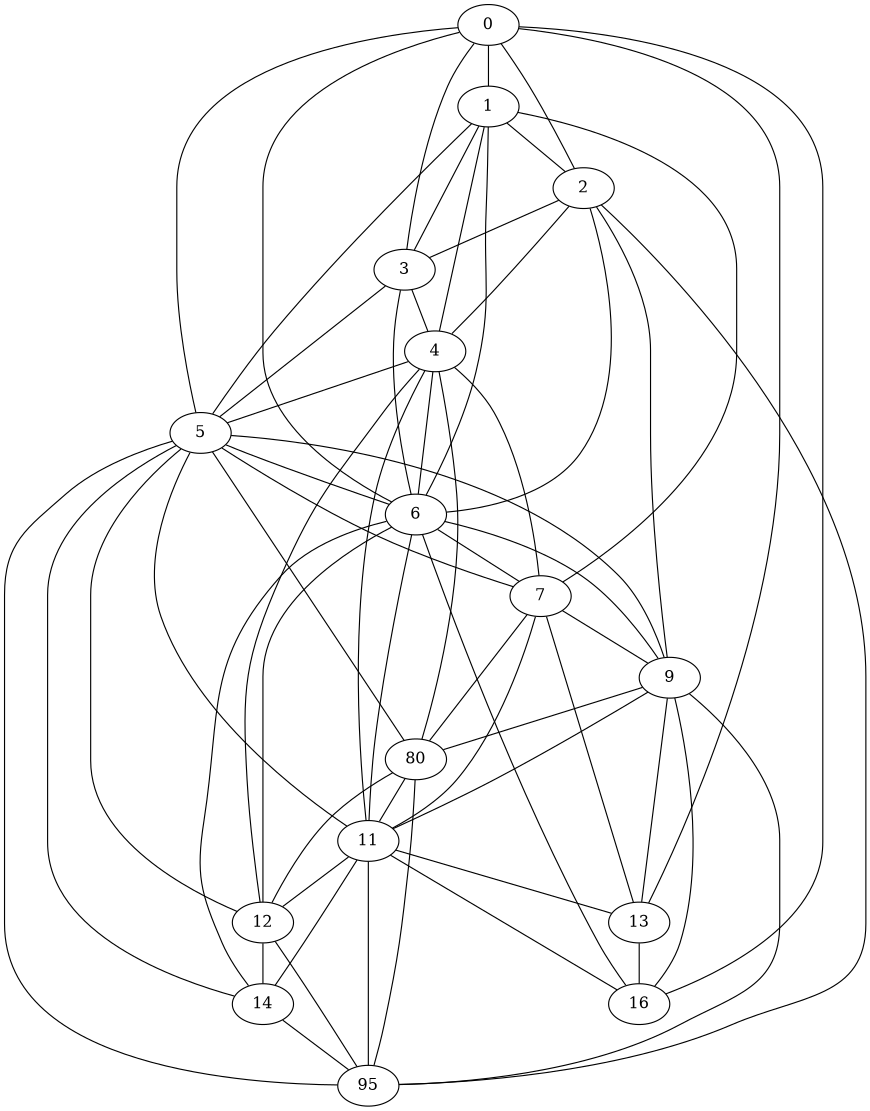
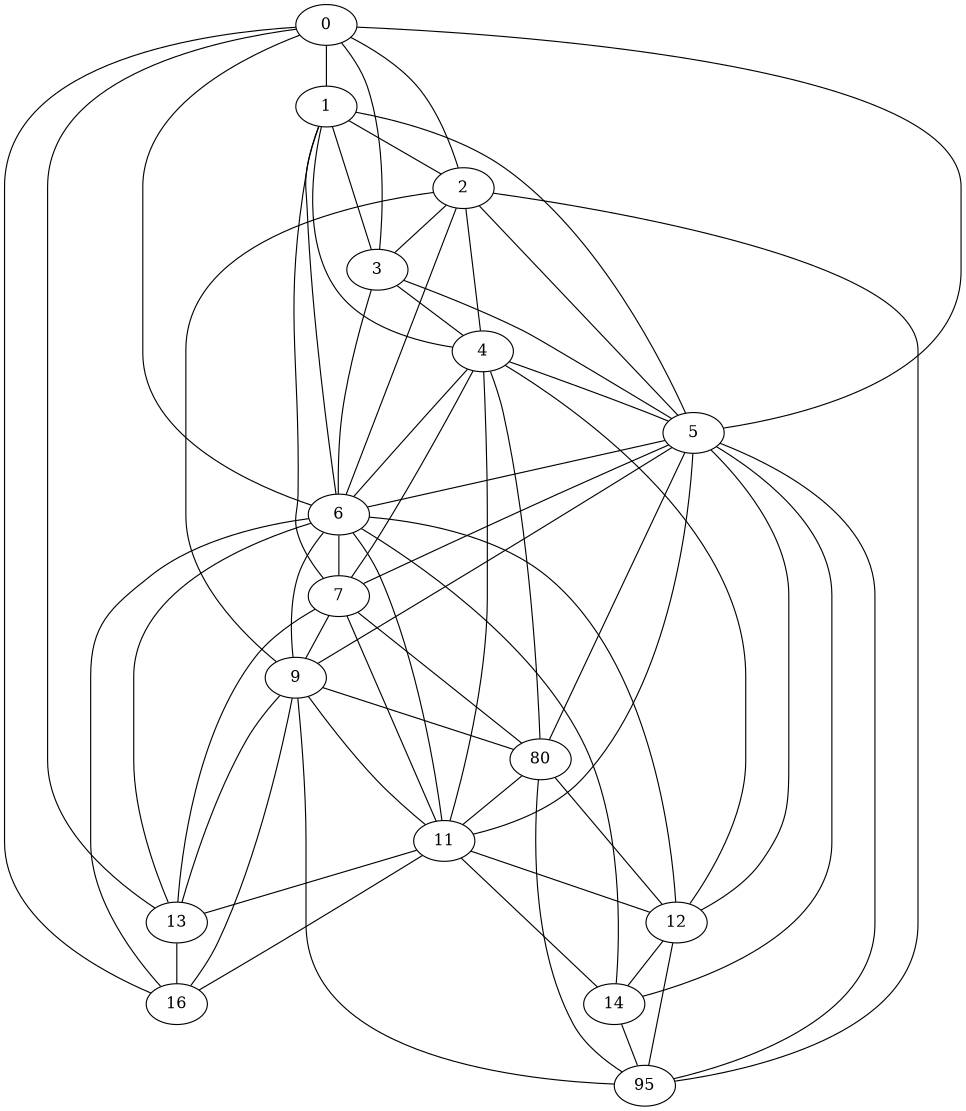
edge "2" -- "5": added
edge "6" -- "13": added
edge "11" -- "95": removed
